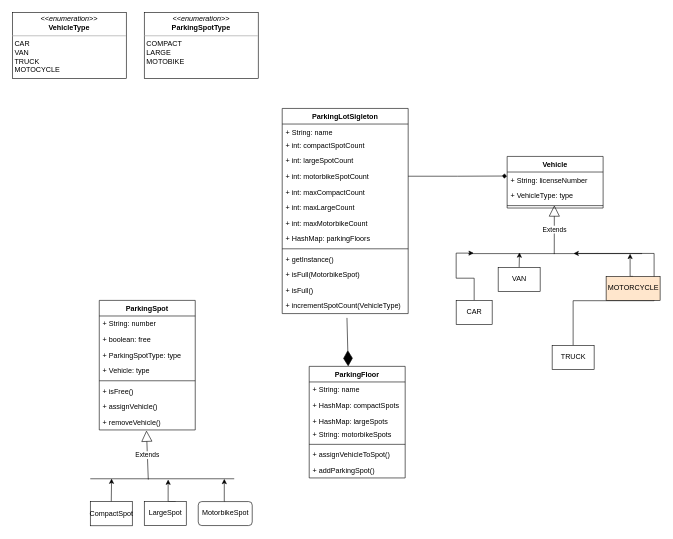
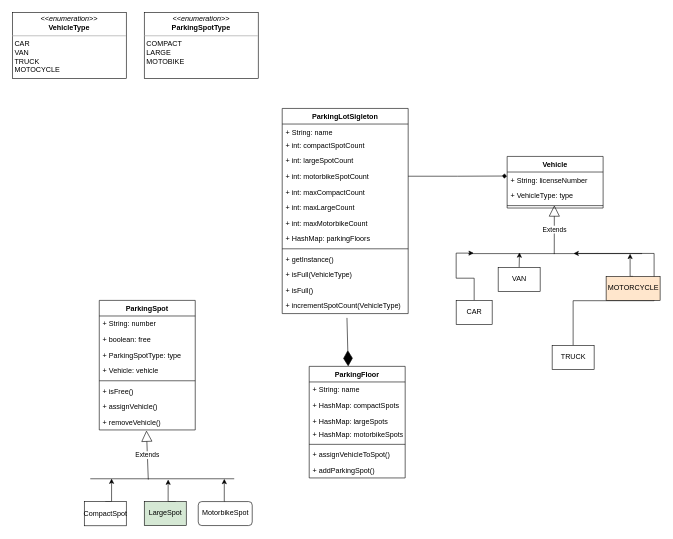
node "+ isFull(MotorbikeSpot)": label "+ isFull(MotorbikeSpot)" -> "+ isFull(VehicleType)"
node "+ Vehicle: type": label "+ Vehicle: type" -> "+ Vehicle: vehicle"
node "+ String: motorbikeSpots": label "+ String: motorbikeSpots" -> "+ HashMap: motorbikeSpots"
node "CompactSpot": moved (111, 514) -> (105, 514)
node "LargeSpot": fillcolor #ffffff -> #d5e8d4
